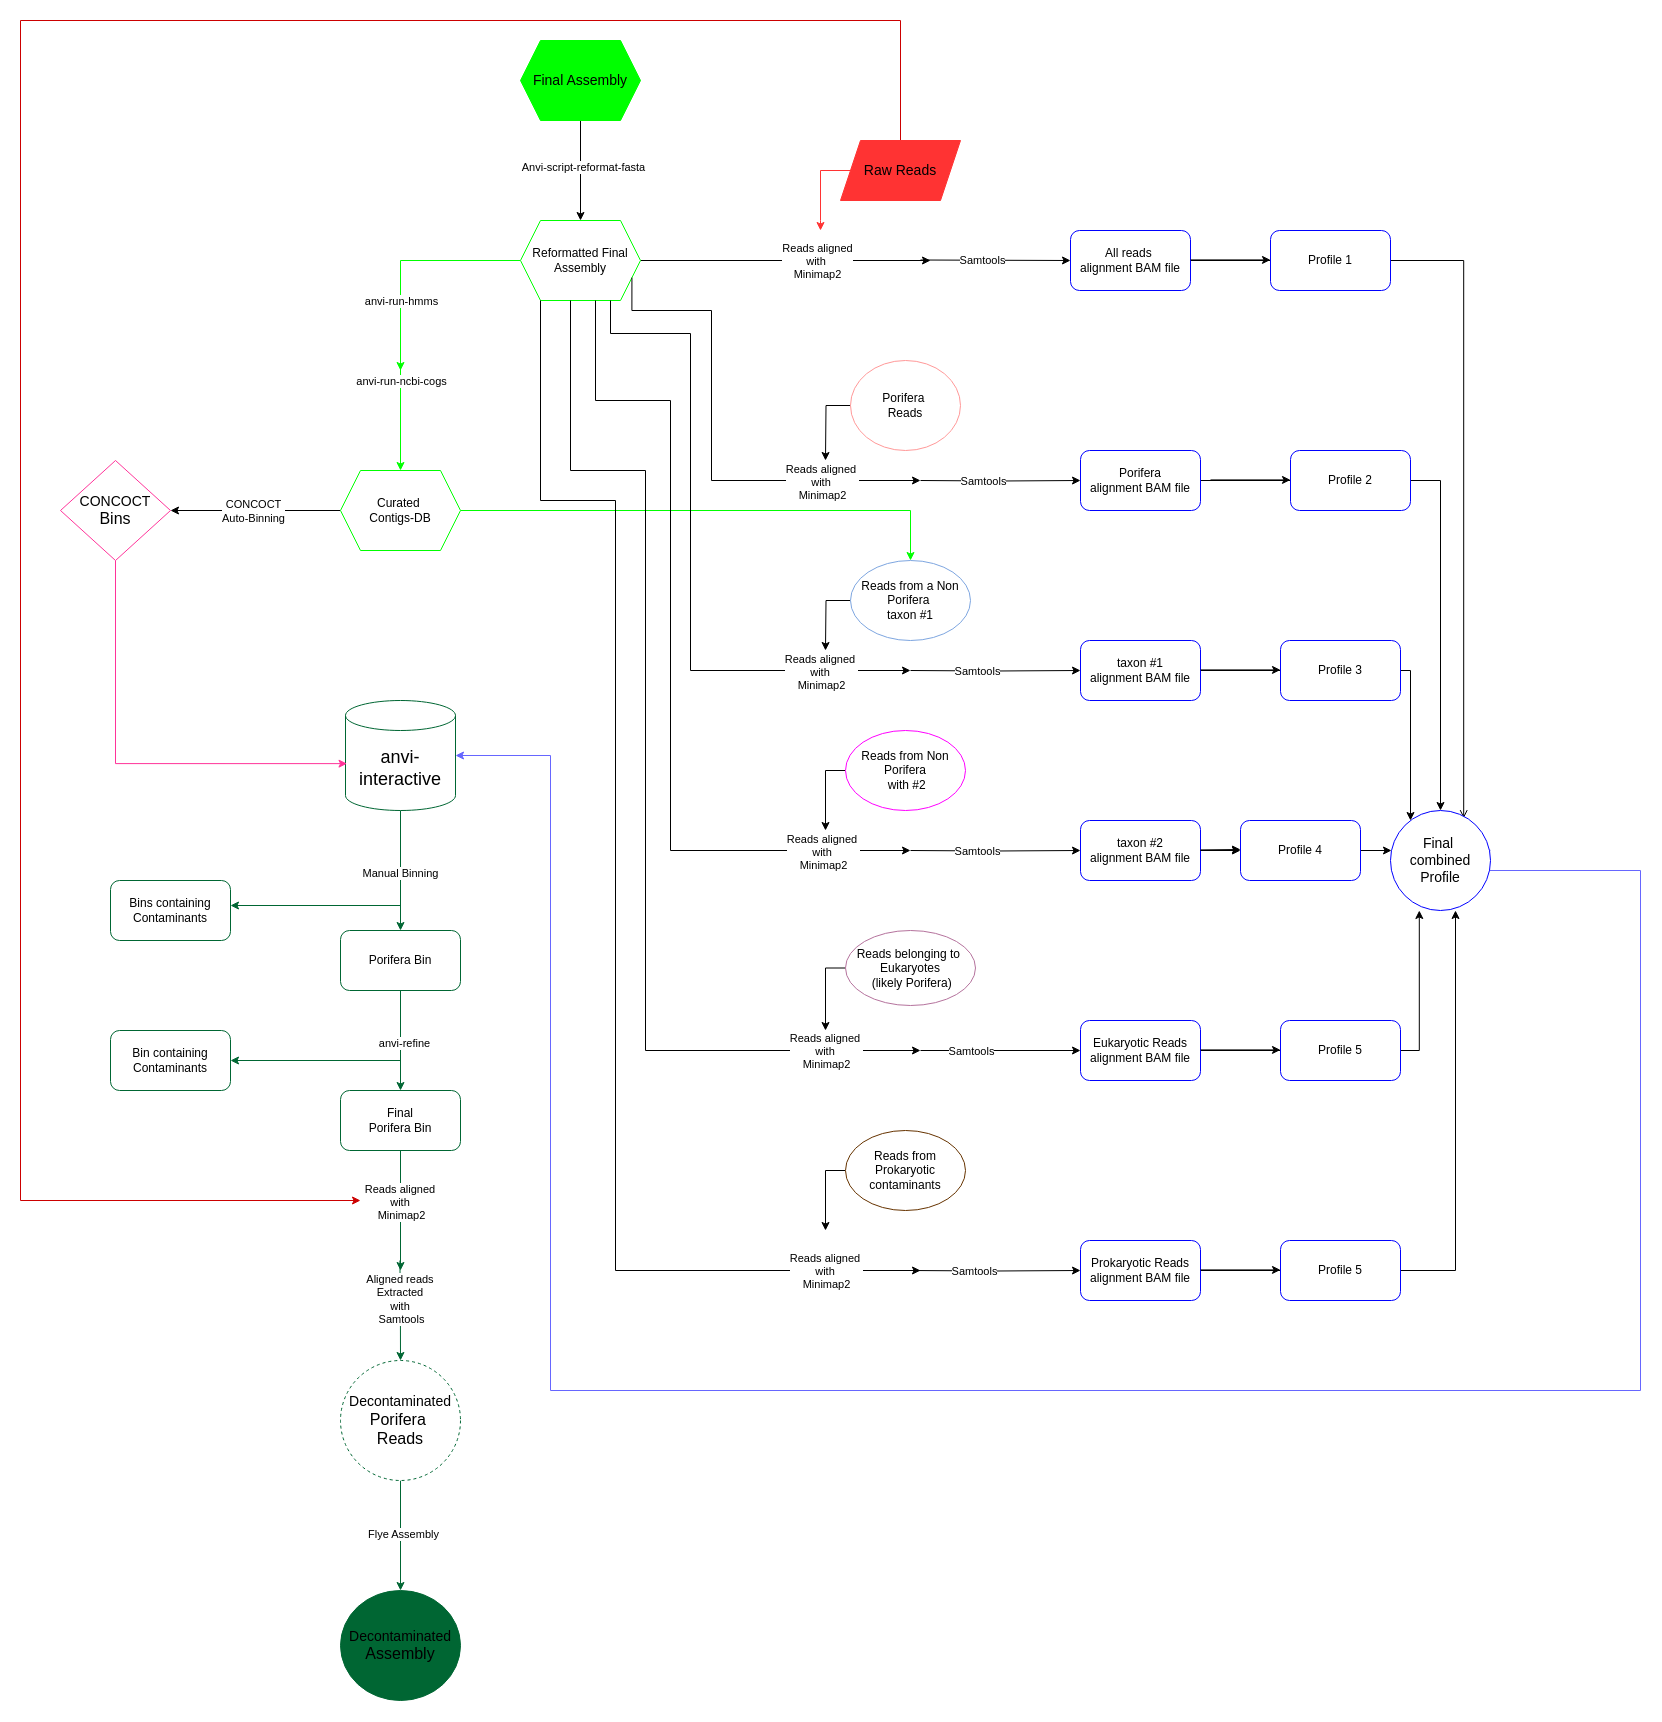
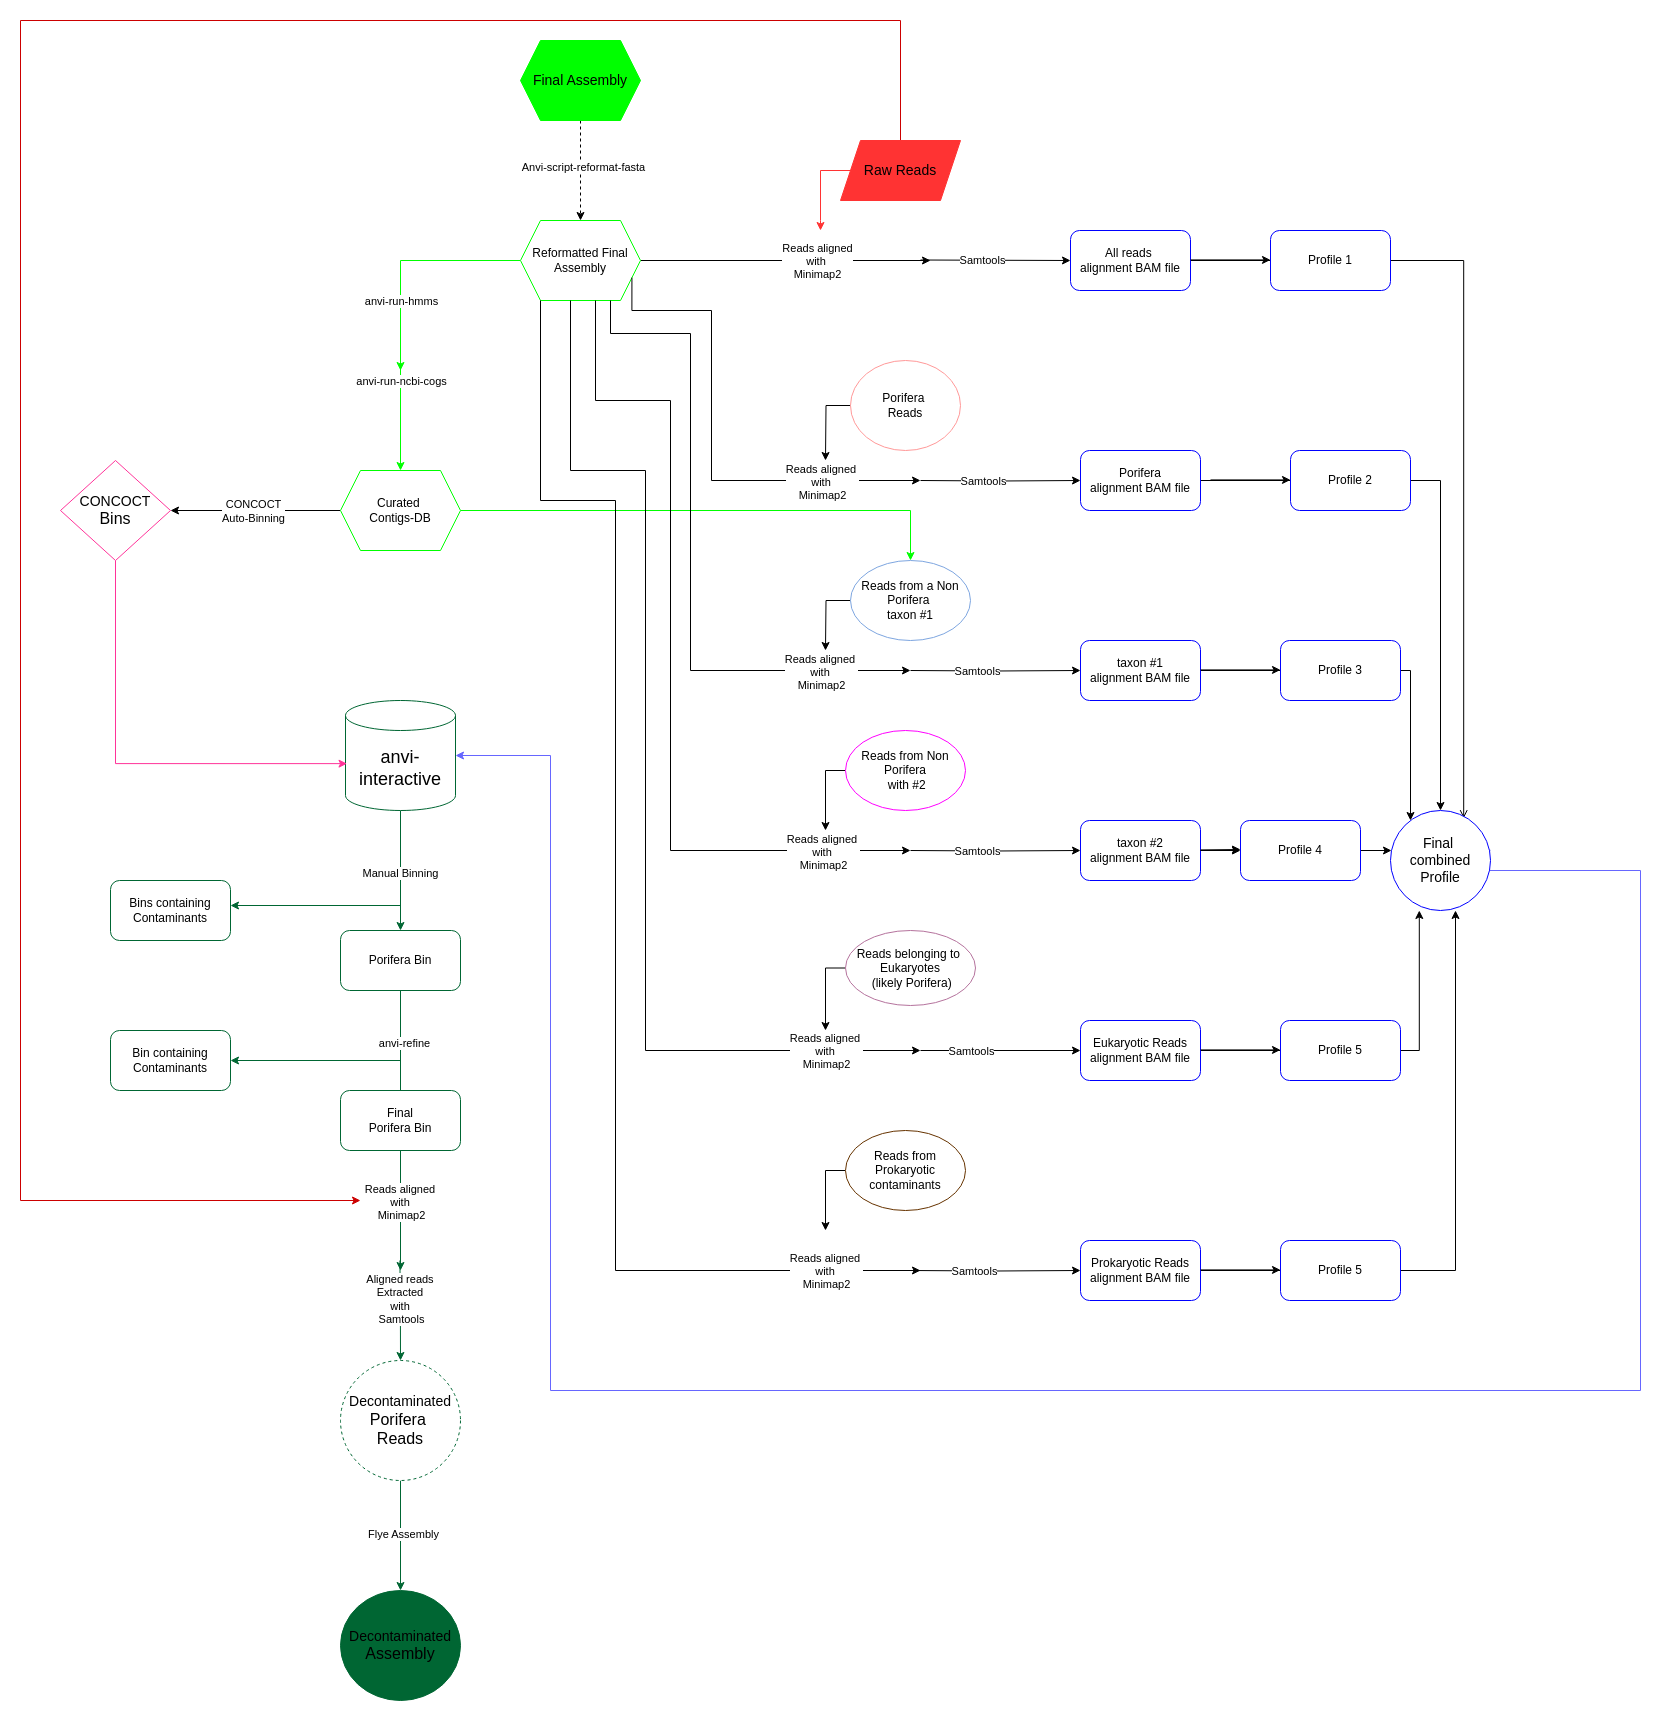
edge "Final Assembly" -> "Reformatted Final Assembly": style solid -> dashed
edge "Porifera Bin" -> "Final Porifera Bin": arrowhead classic -> none
